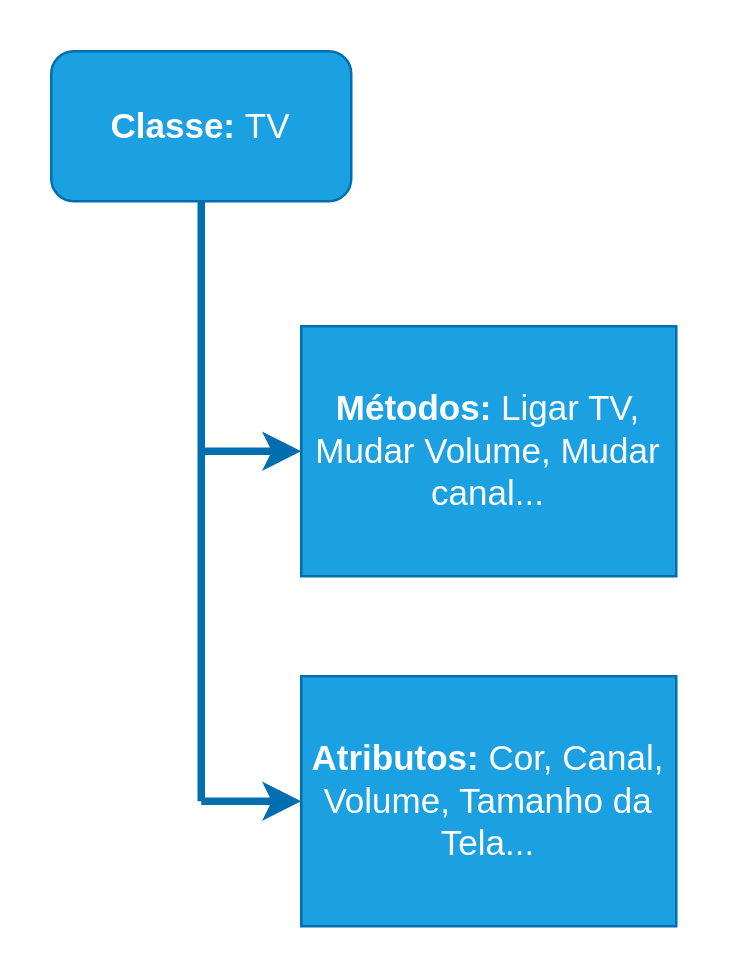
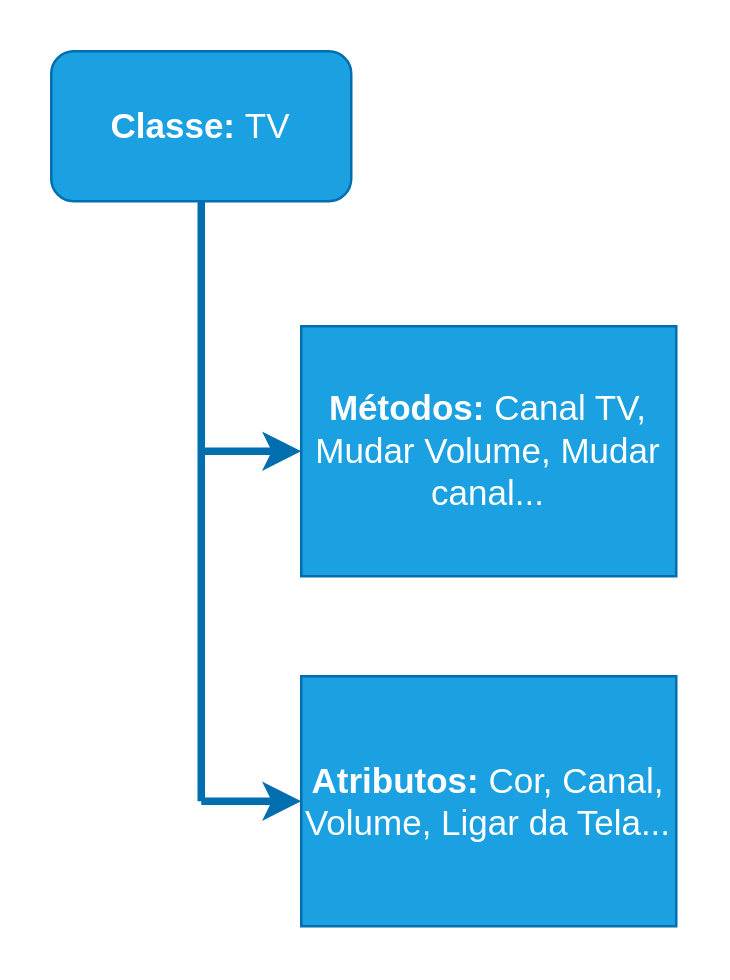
node "Métodos: Ligar TV, Mudar Volume, Mudar canal...": label "Métodos: Ligar TV, Mudar Volume, Mudar canal..." -> "Métodos: Canal TV, Mudar Volume, Mudar canal..."
node "Atributos: Cor, Canal, Volume, Tamanho da Tela...": label "Atributos: Cor, Canal, Volume, Tamanho da Tela..." -> "Atributos: Cor, Canal, Volume, Ligar da Tela..."
